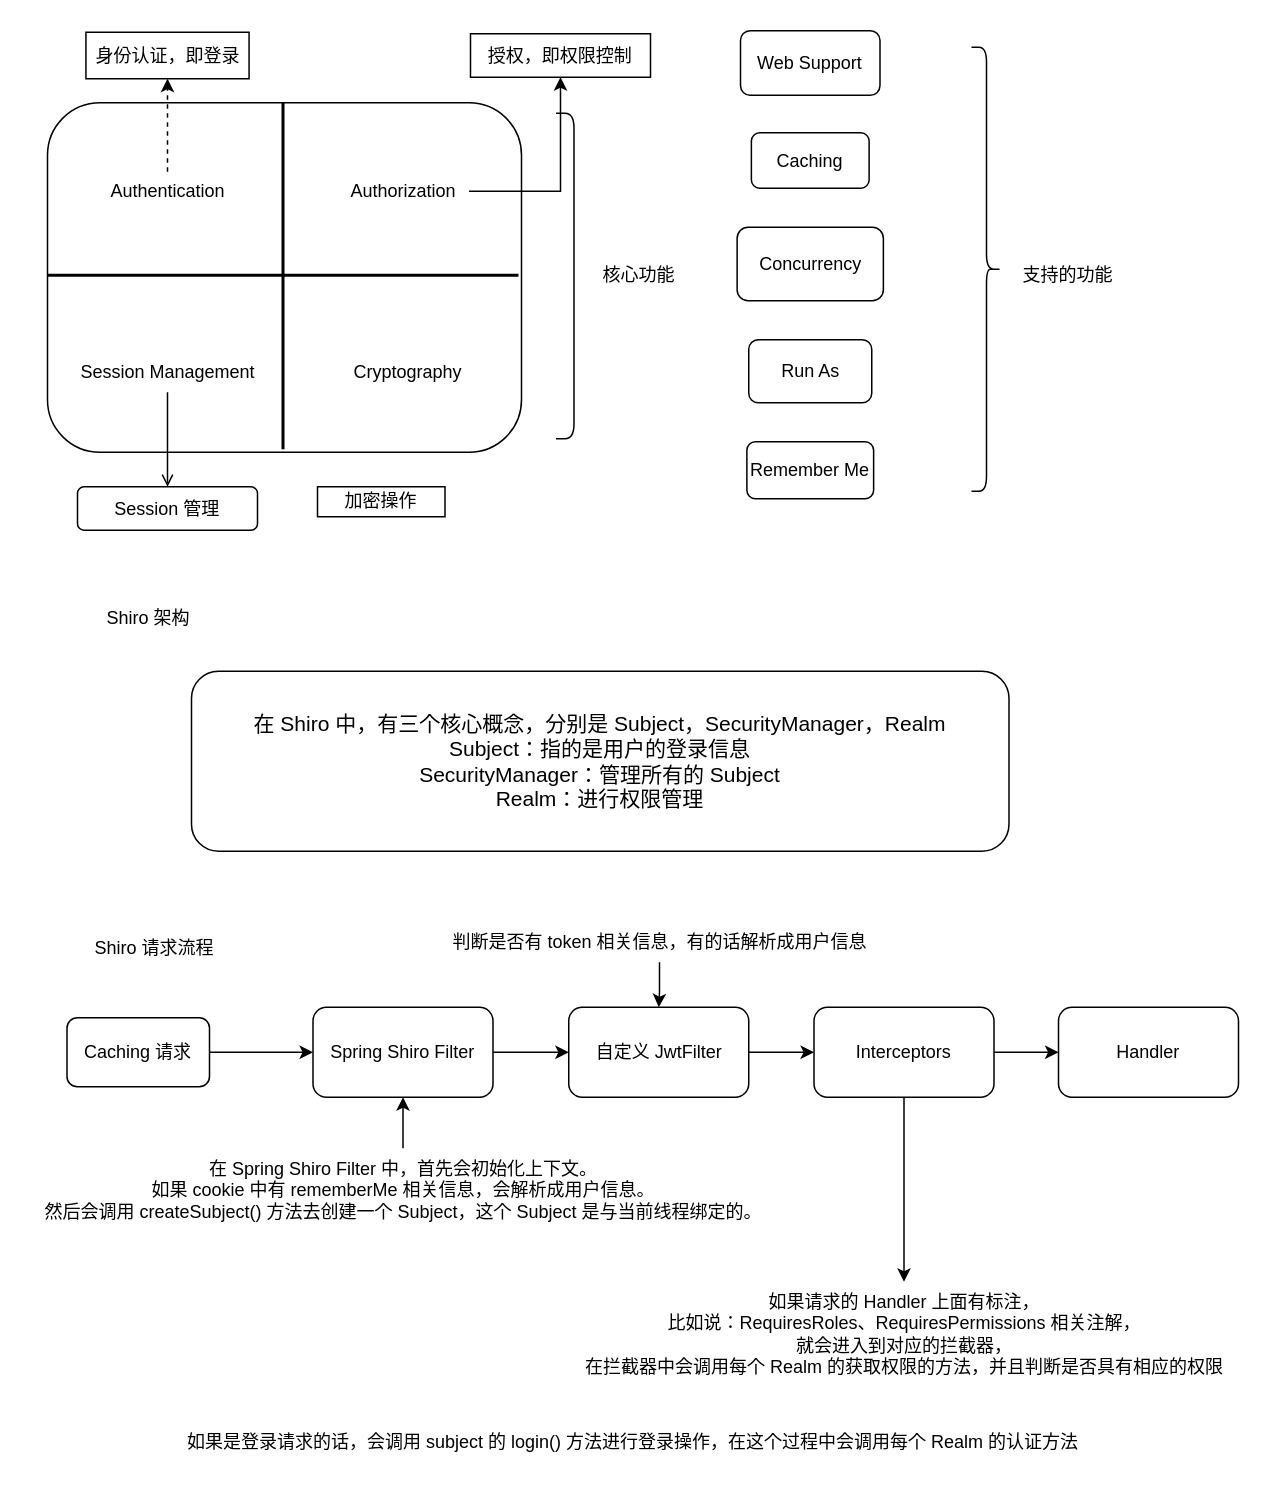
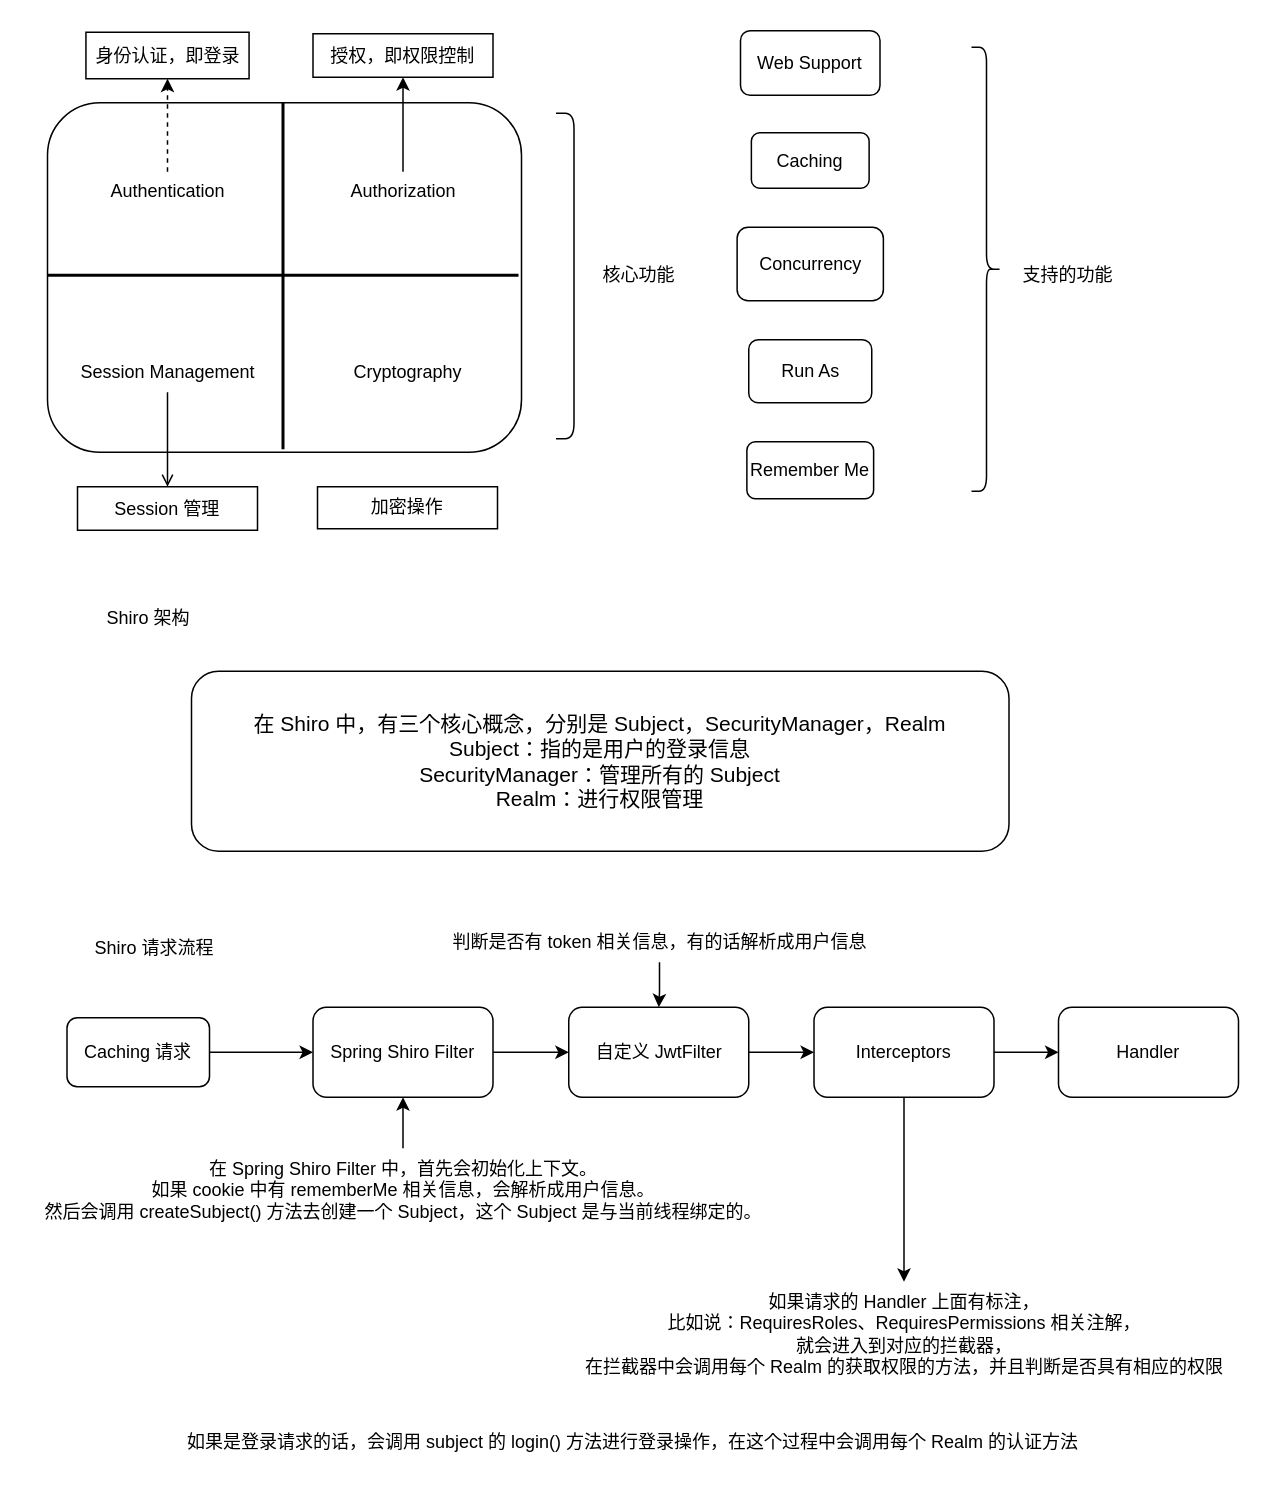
node "授权，即权限控制": moved (560, 56) -> (403, 56)
node "加密操作": size 128x30 -> 180x42
node "Session 管理": shape rounded rectangle -> rectangle
